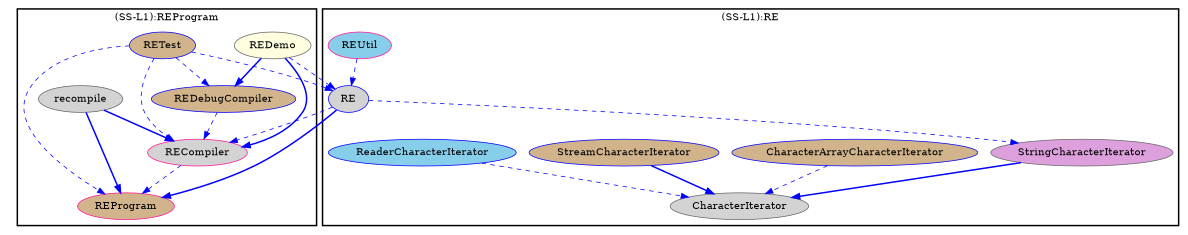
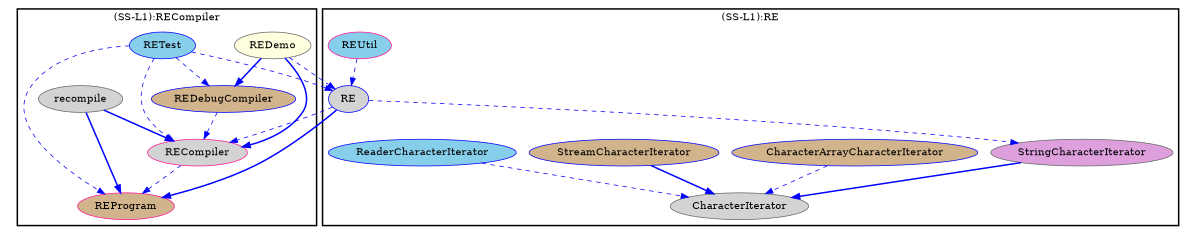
cluster "(SS-L1):REProgram": label "(SS-L1):REProgram" -> "(SS-L1):RECompiler"
node "RETest": fillcolor tan -> skyblue
